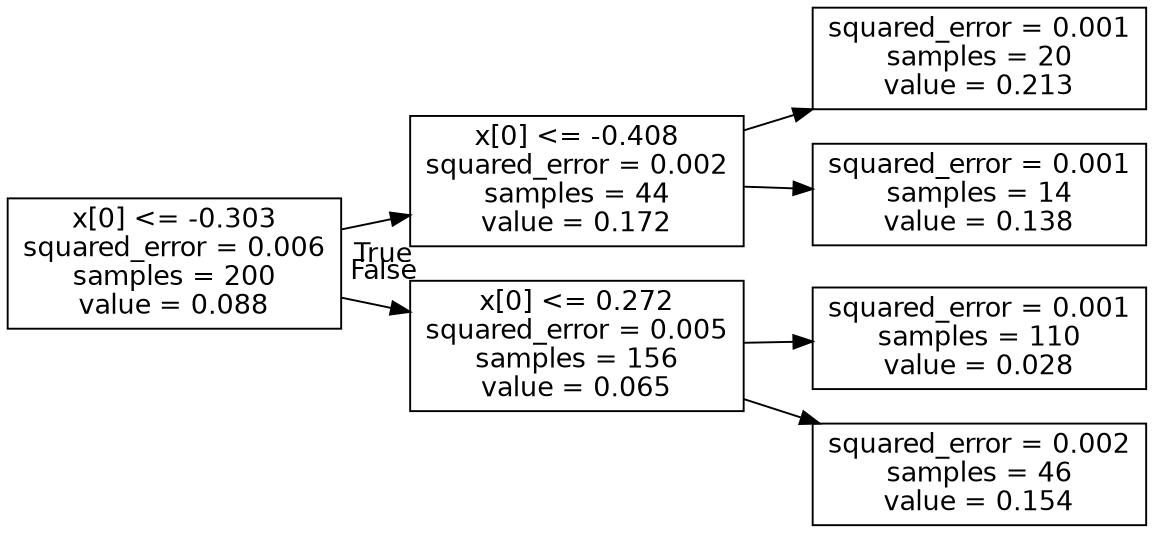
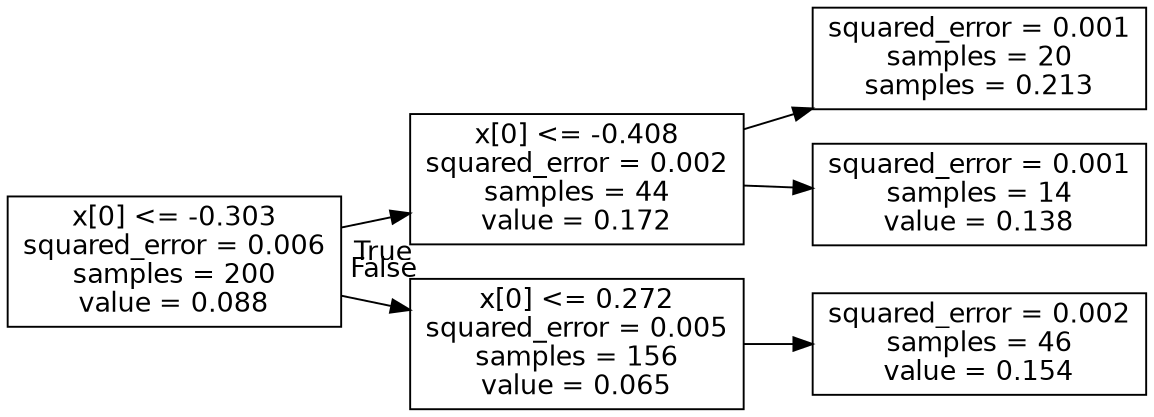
node "squared_error = 0.001 samples = 20 value = 0.213": label "squared_error = 0.001 samples = 20 value = 0.213" -> "squared_error = 0.001 samples = 20 samples = 0.213"
node "squared_error = 0.001 samples = 110 value = 0.028": removed
